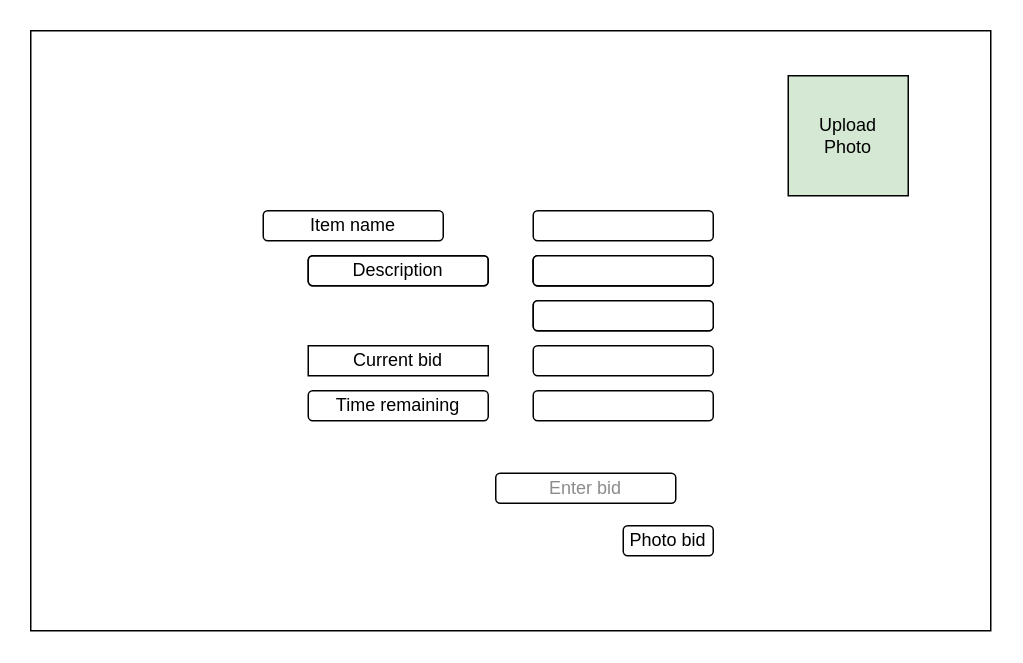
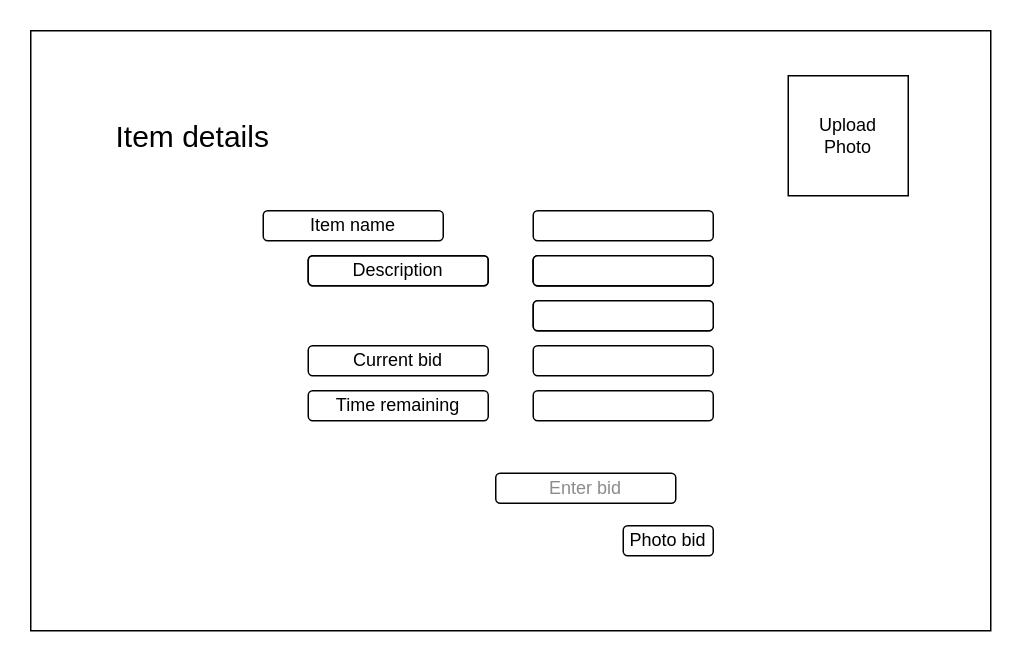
node "Item details": added
node "Upload Photo": fillcolor #d5e8d4 -> #ffffff
node "Current bid": shape rectangle -> rounded rectangle
